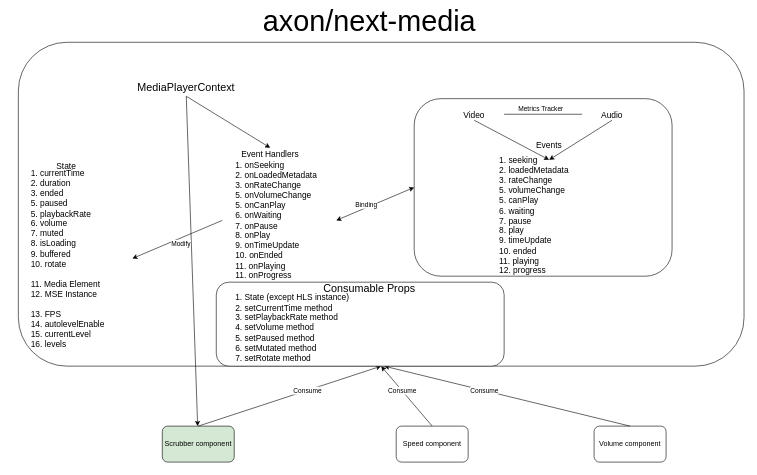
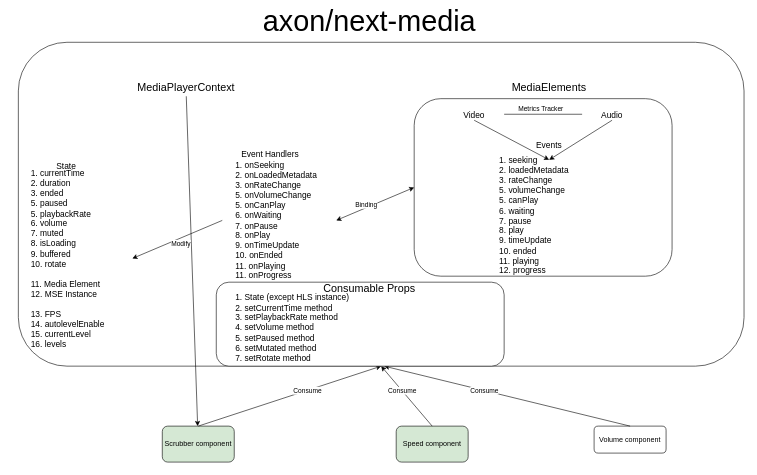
node "MediaElements": added
edge "MediaPlayerContext" -> "Event Handlers": removed
node "Speed component": fillcolor #ffffff -> #d5e8d4
node "Volume component": size 72x36 -> 72x27
